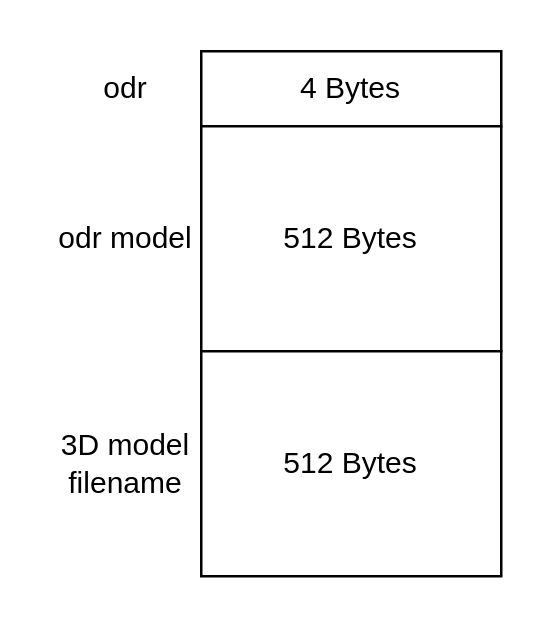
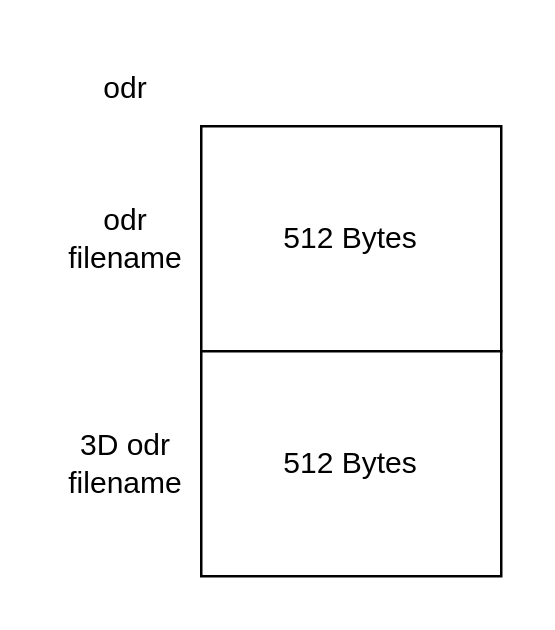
node "4 Bytes": removed
node "odr model": label "odr model" -> "odr filename"
node "3D model filename": label "3D model filename" -> "3D odr filename"
